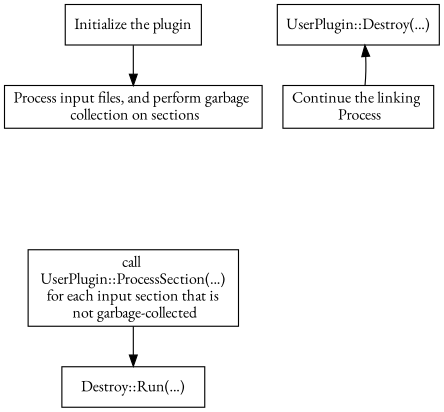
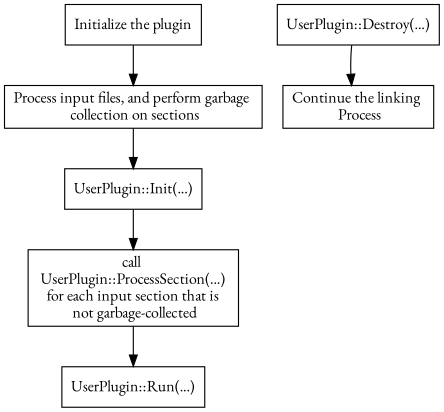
edge "Continue the linking Process" -> "UserPlugin::Destroy(...)": reversed
node "UserPlugin::Init(...)": added
node "Destroy::Run(...)": label "Destroy::Run(...)" -> "UserPlugin::Run(...)"
